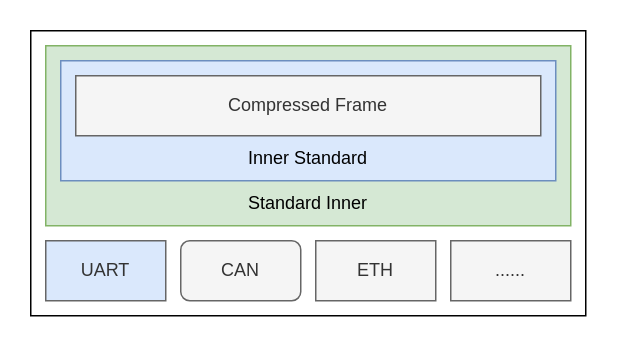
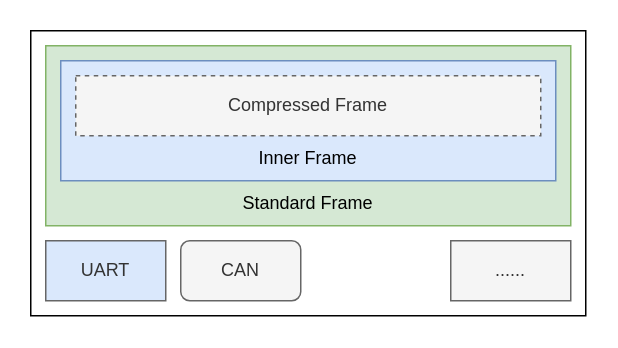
node "Compressed Frame": style solid -> dashed
node "Inner Standard": label "Inner Standard" -> "Inner Frame"
node "Standard Inner": label "Standard Inner" -> "Standard Frame"
node "ETH": removed
